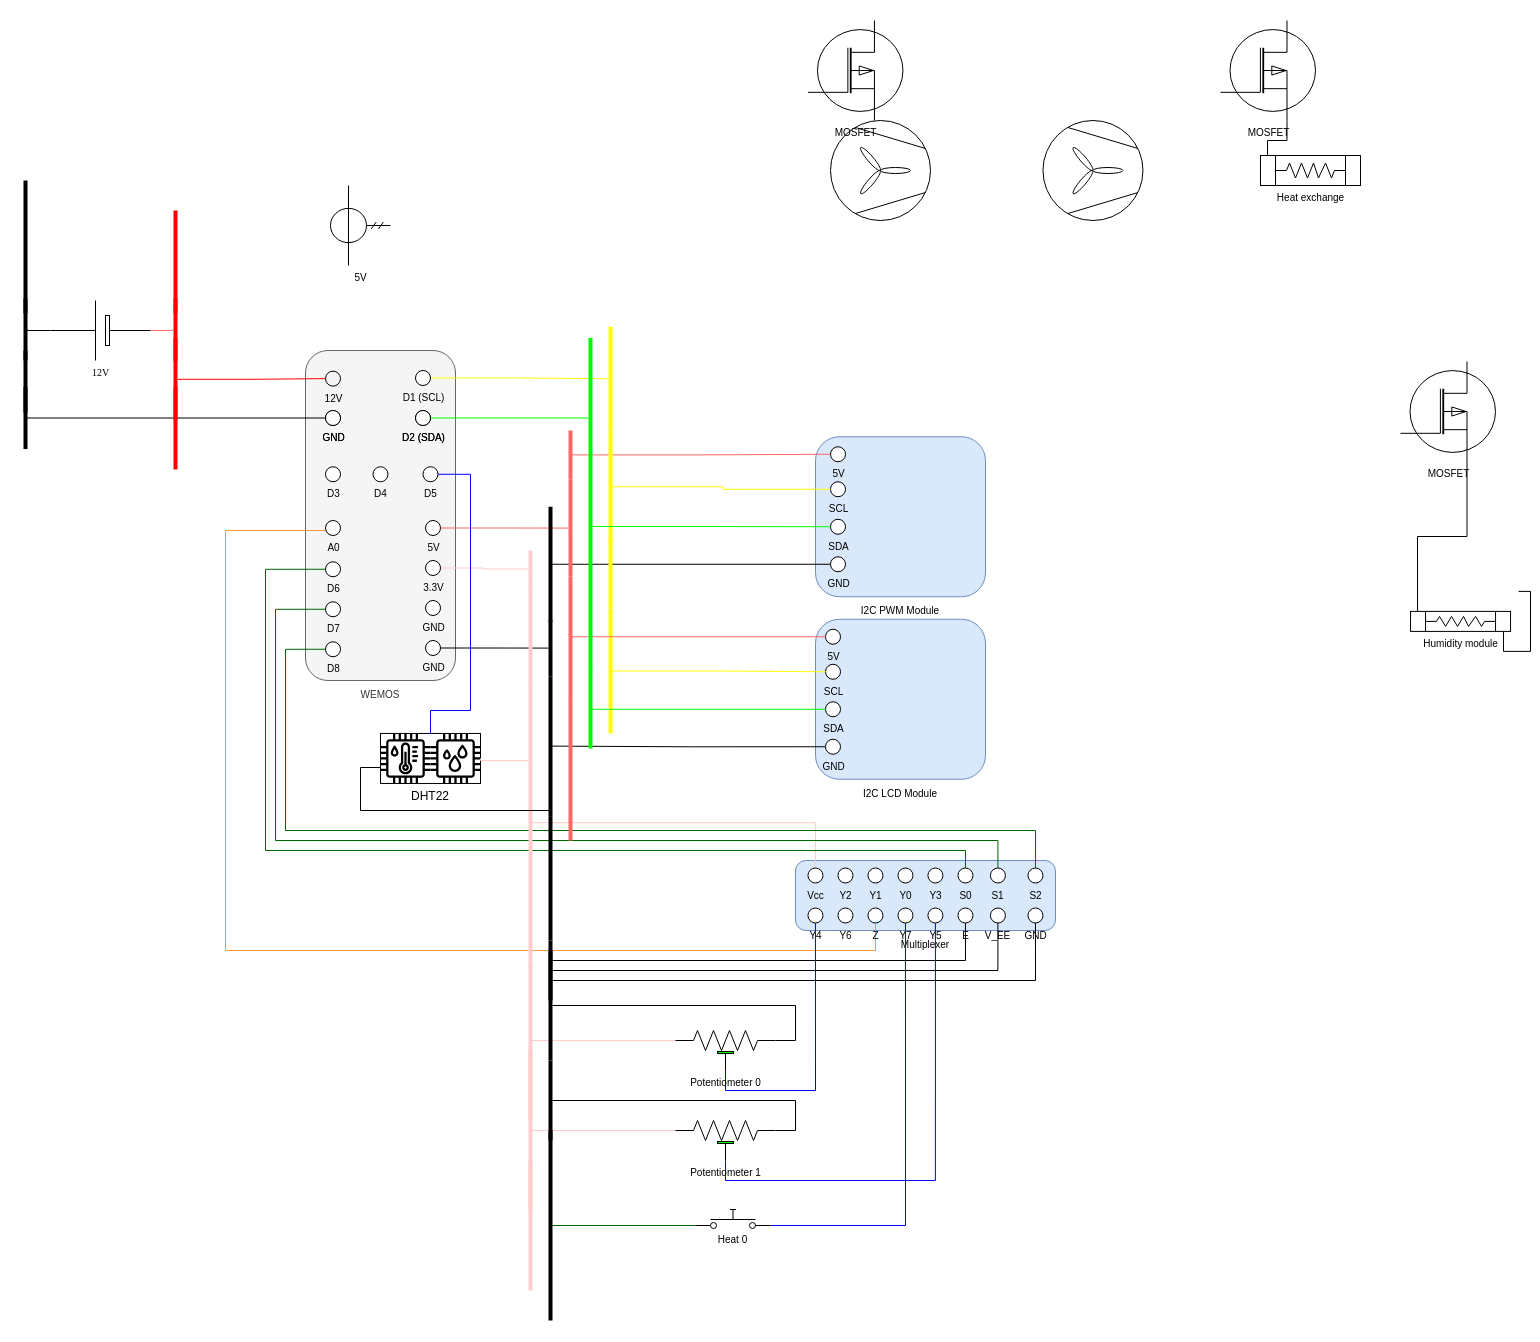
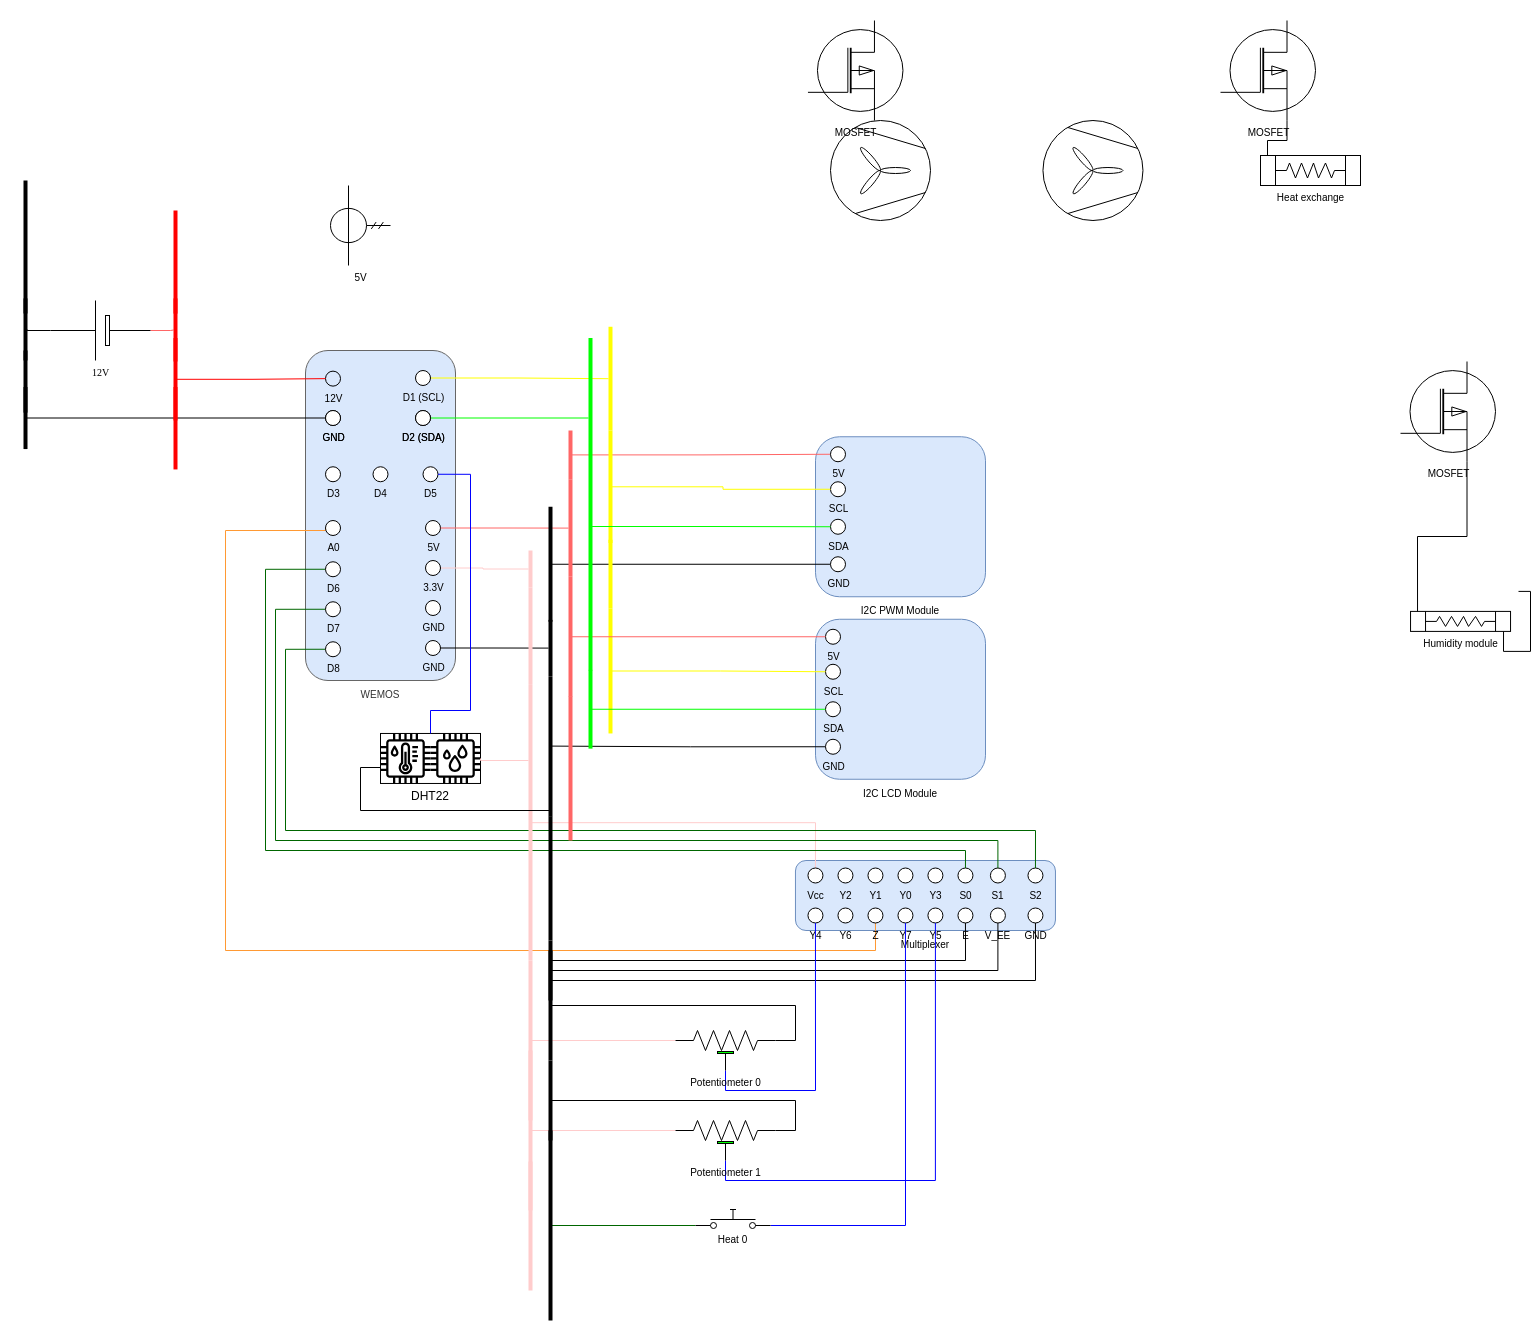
node "WEMOS": fillcolor #f5f5f5 -> #dae8fc
